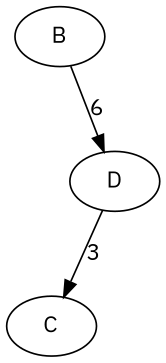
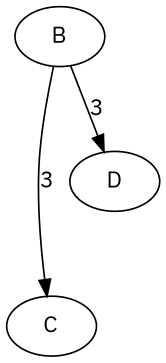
edge "B" -> "D": label "6" -> "3"
edge "D" -> "C": now "B" -> "C"
